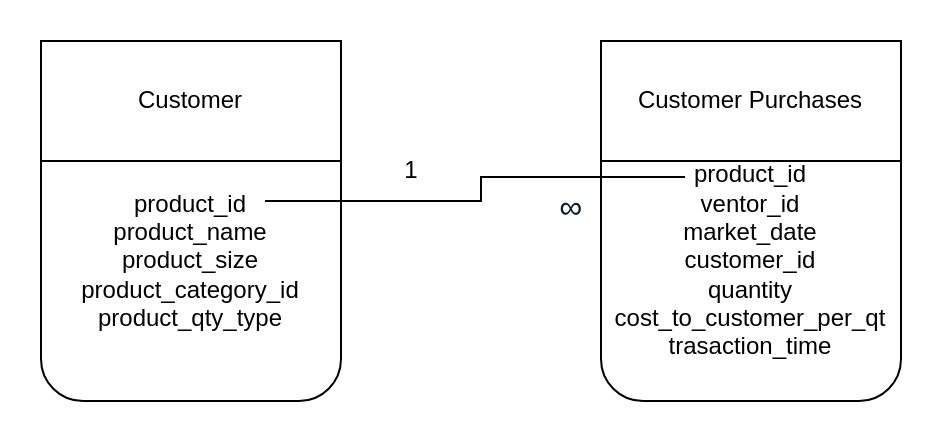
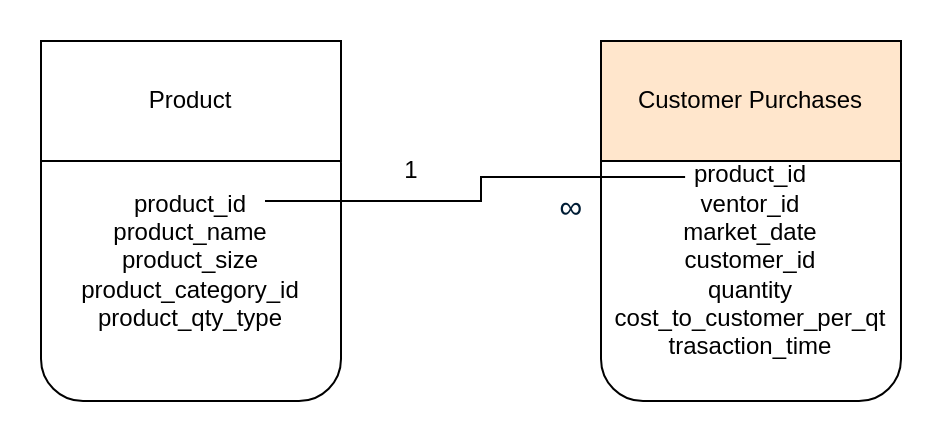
node "Customer": label "Customer" -> "Product"
node "Customer Purchases": fillcolor #ffffff -> #ffe6cc
